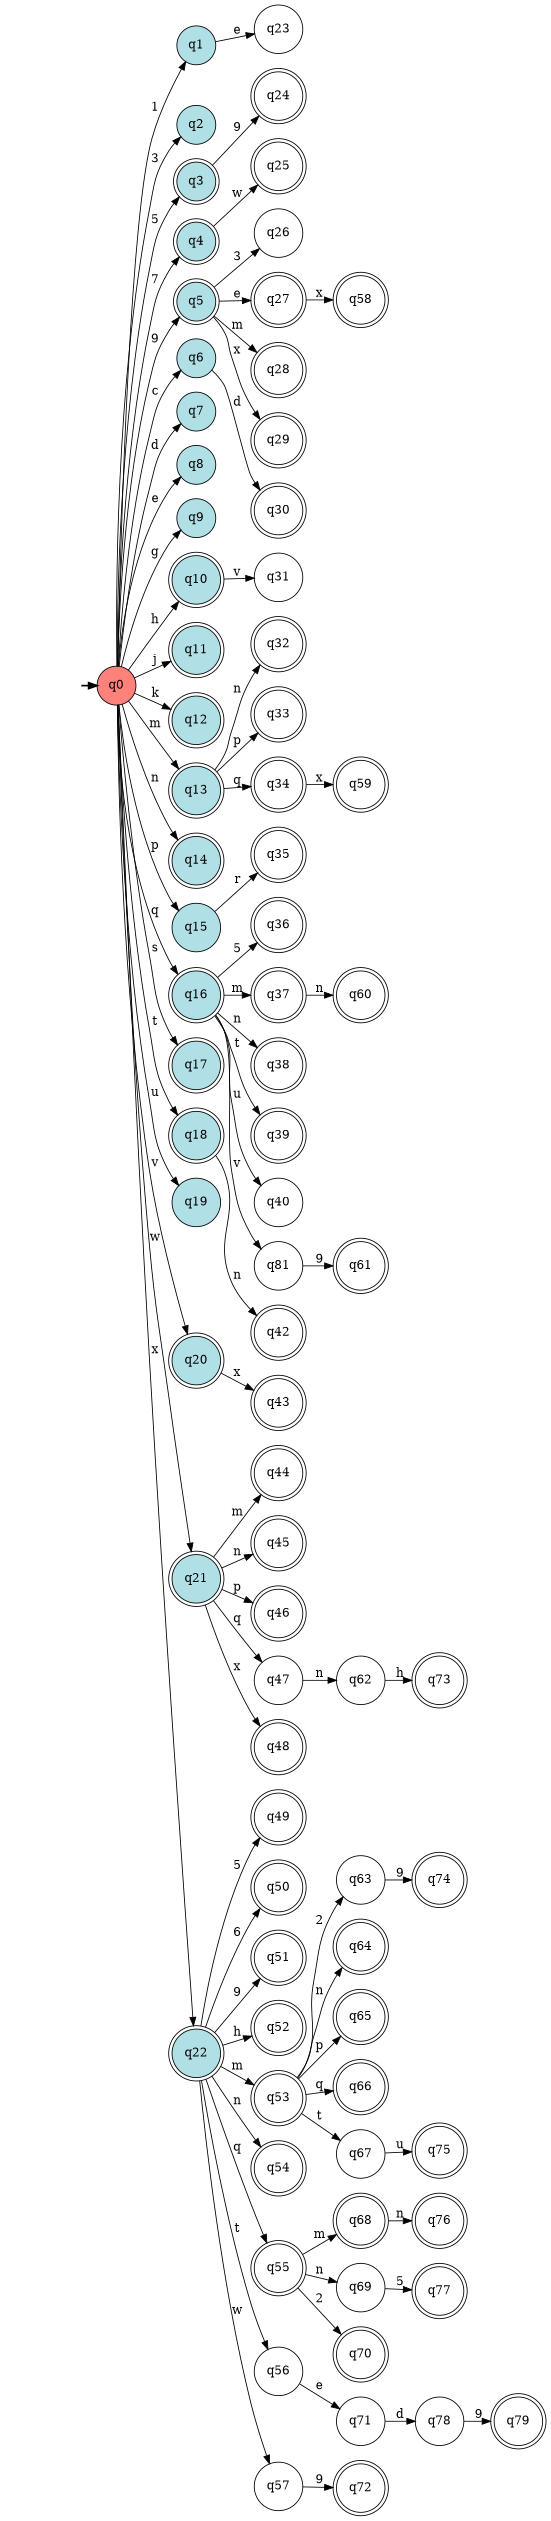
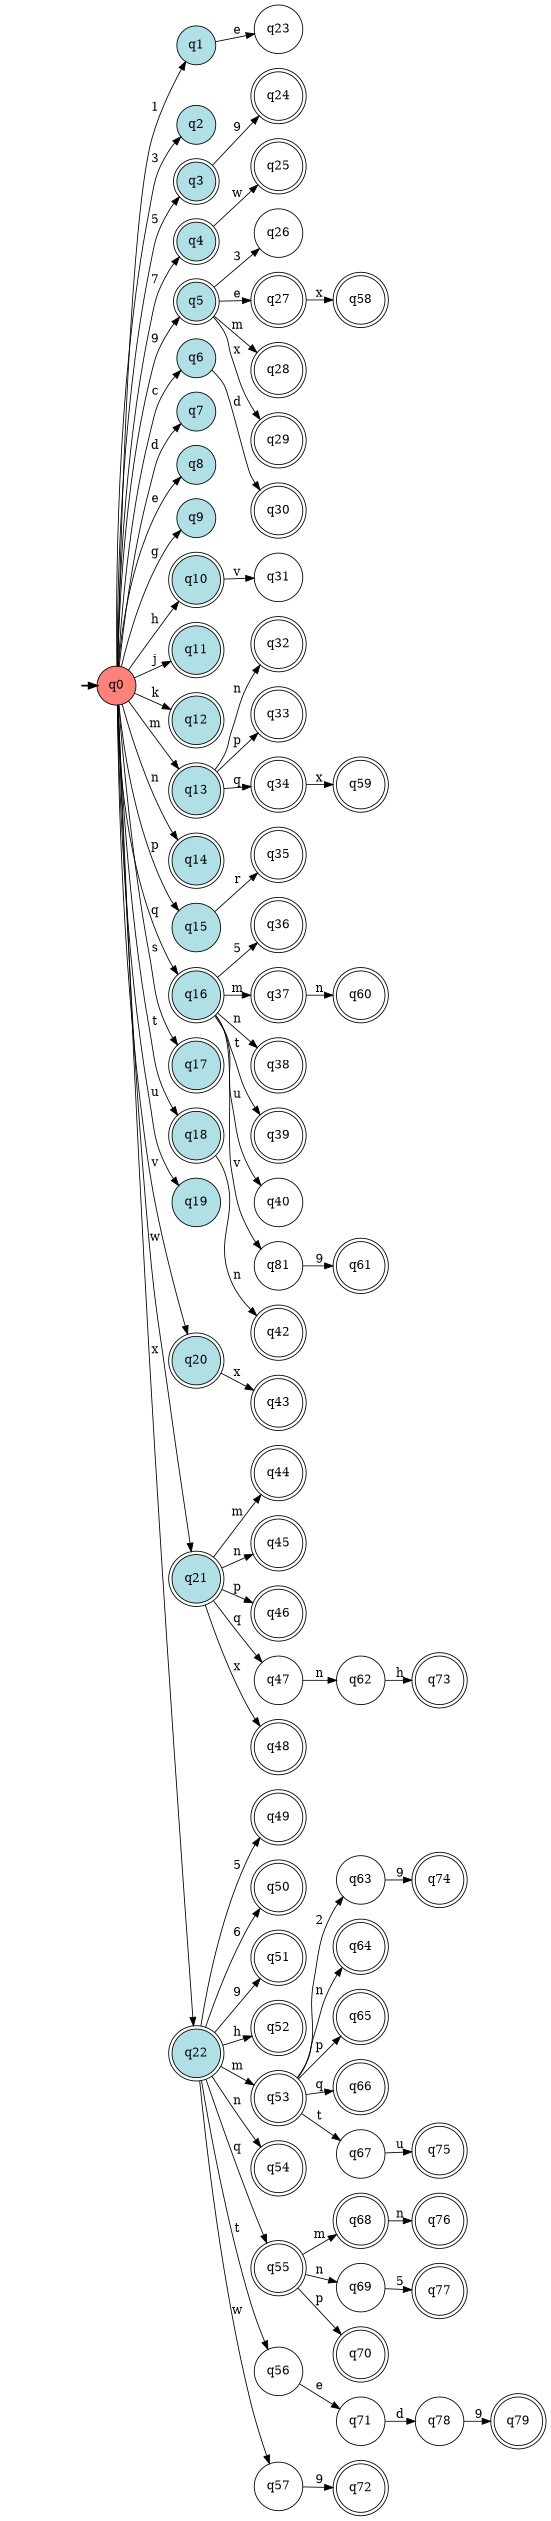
edge "q55" -> "q70": label "2" -> "p"
